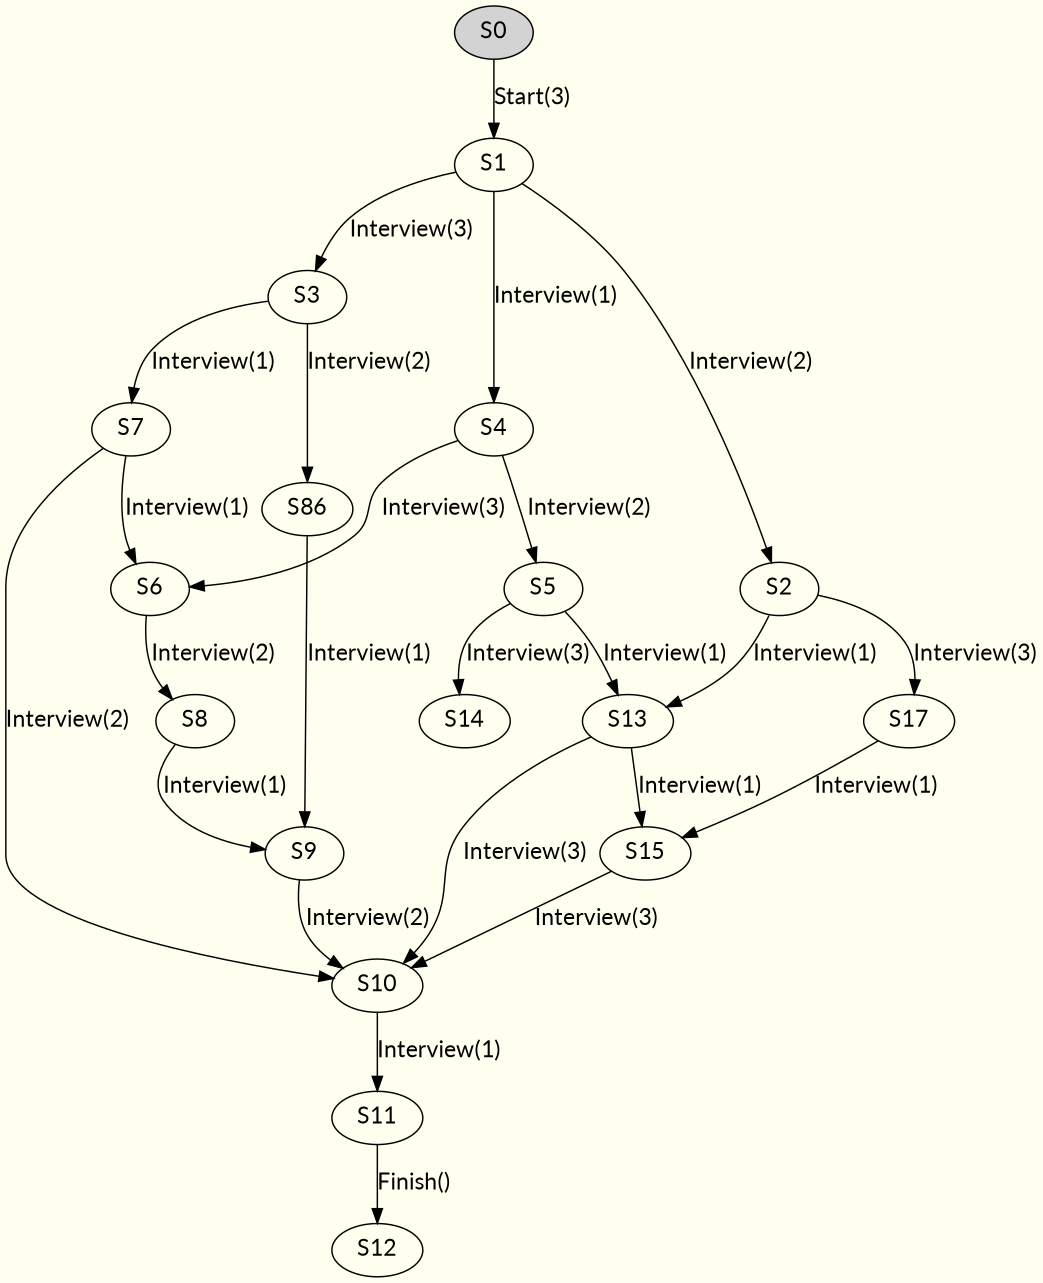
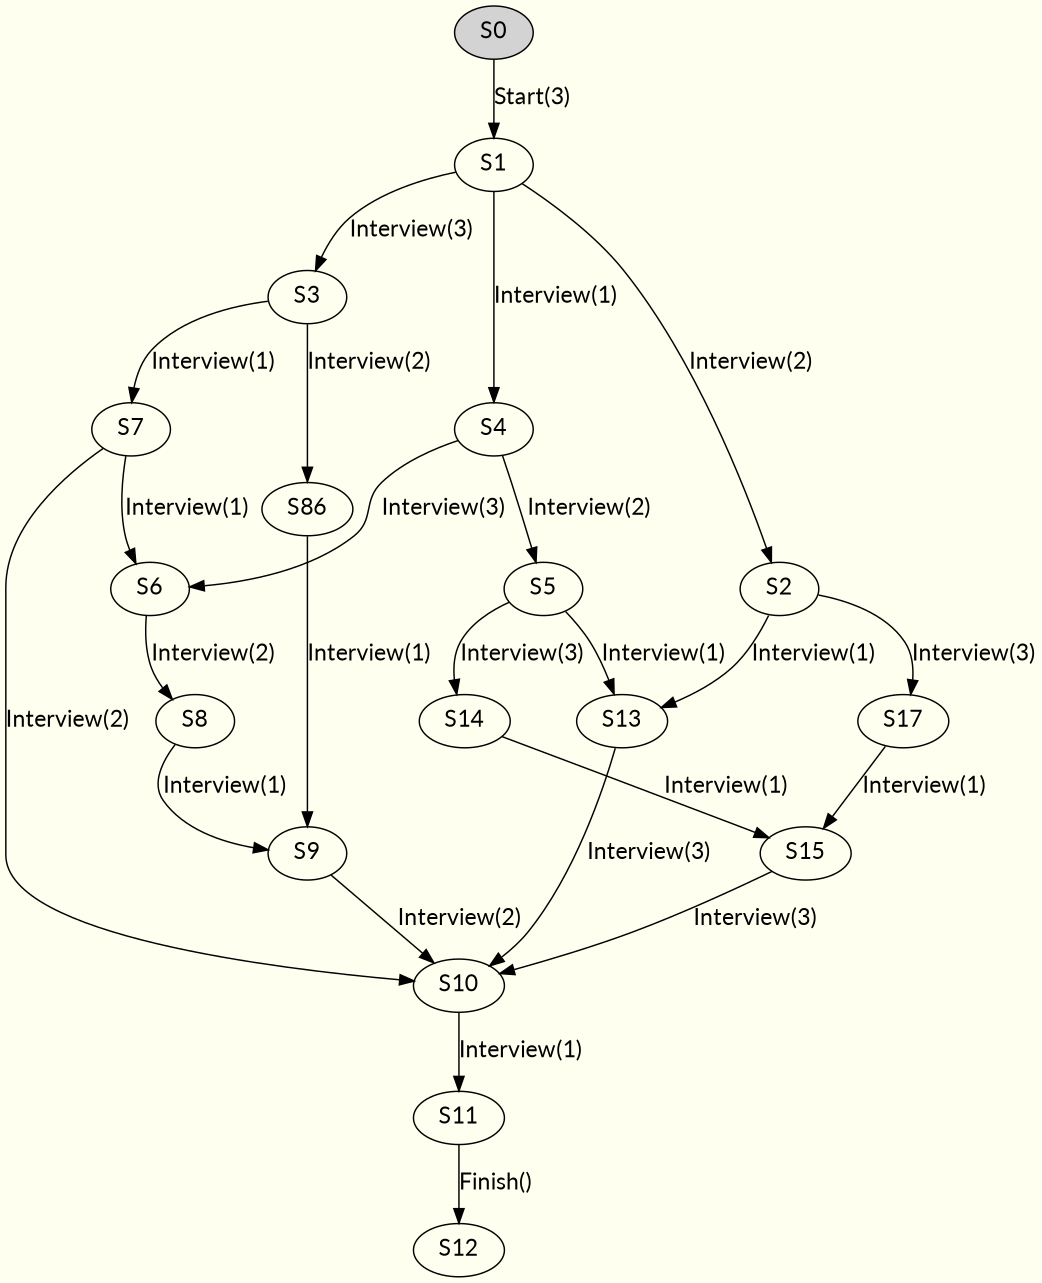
edge "S13" -> "S15": now "S14" -> "S15"
